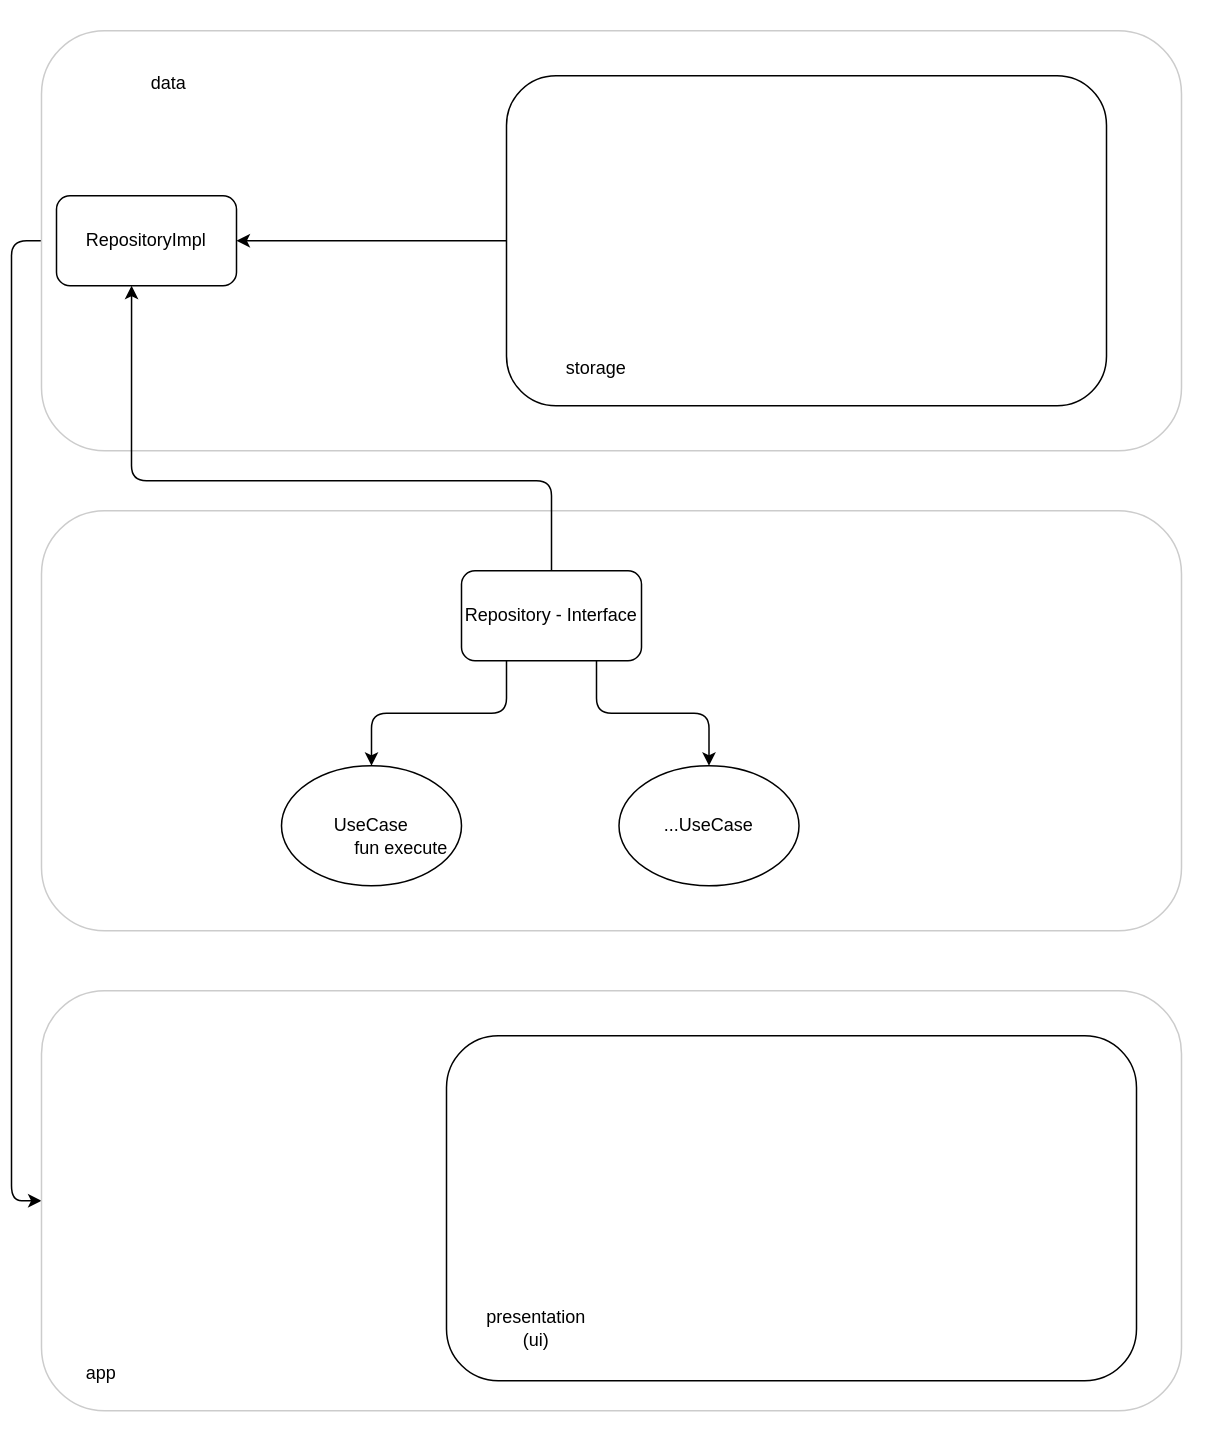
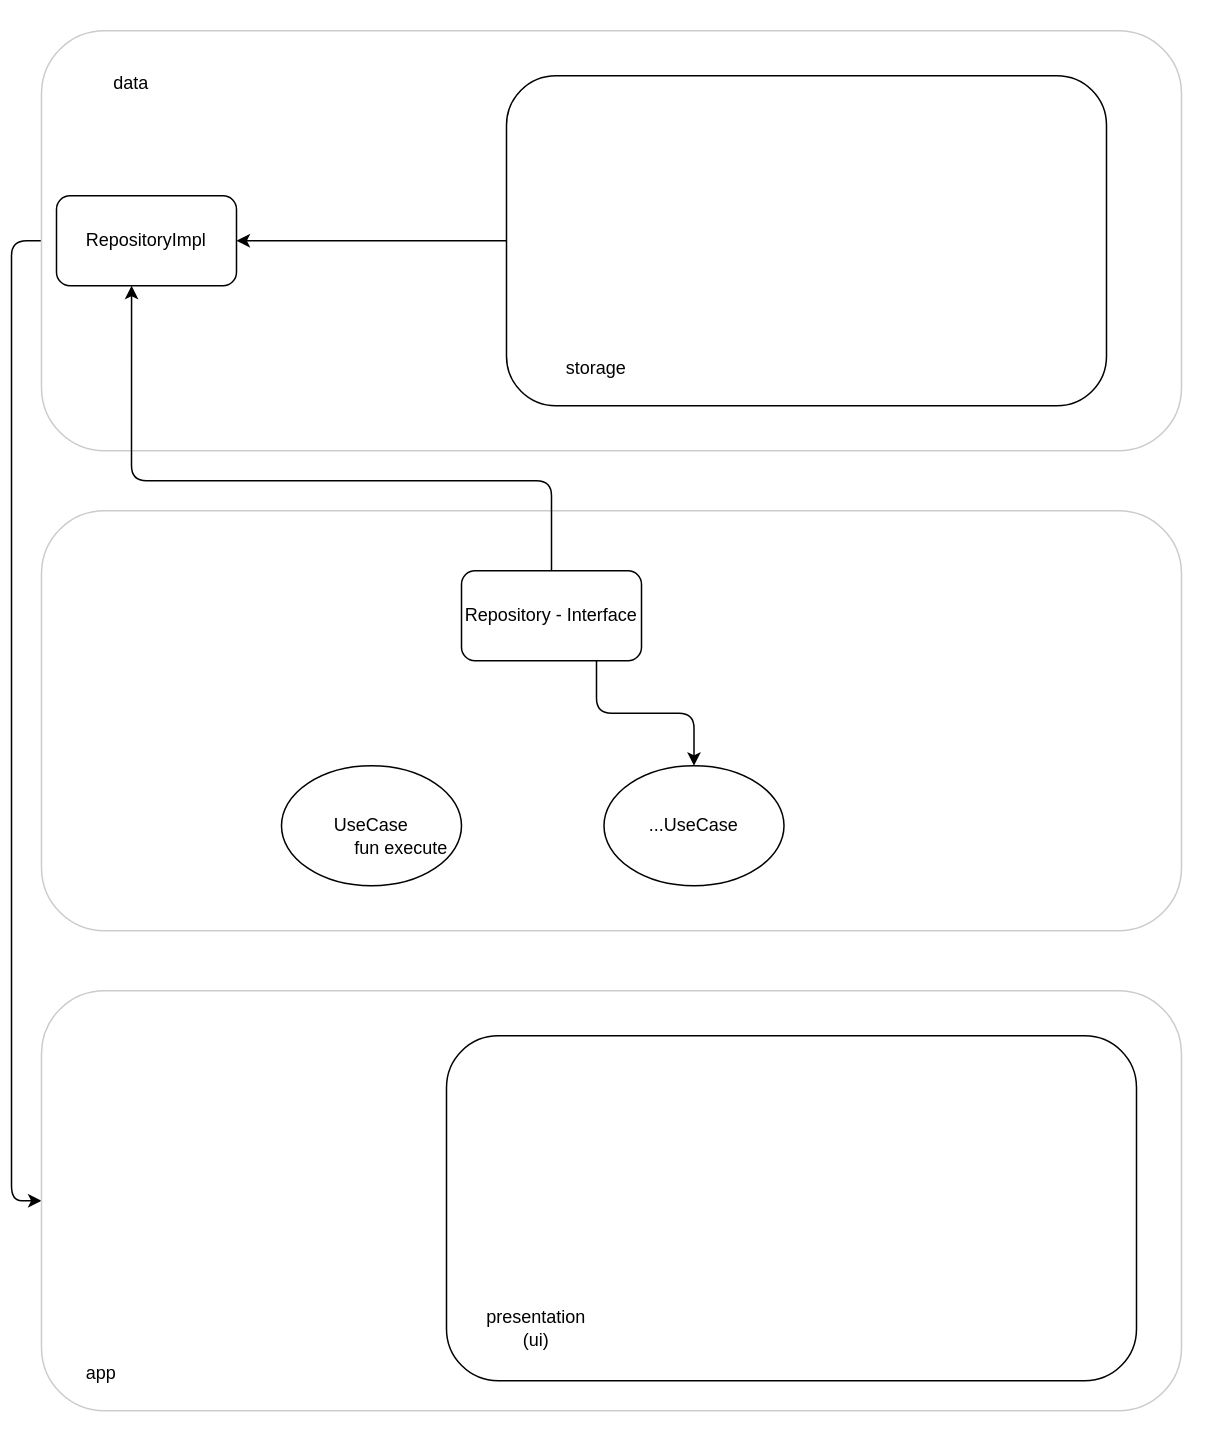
node "data": moved (169, 83) -> (131, 83)
edge "Repository - Interface" -> "UseCase": removed
node "...UseCase": moved (709, 826) -> (694, 826)
